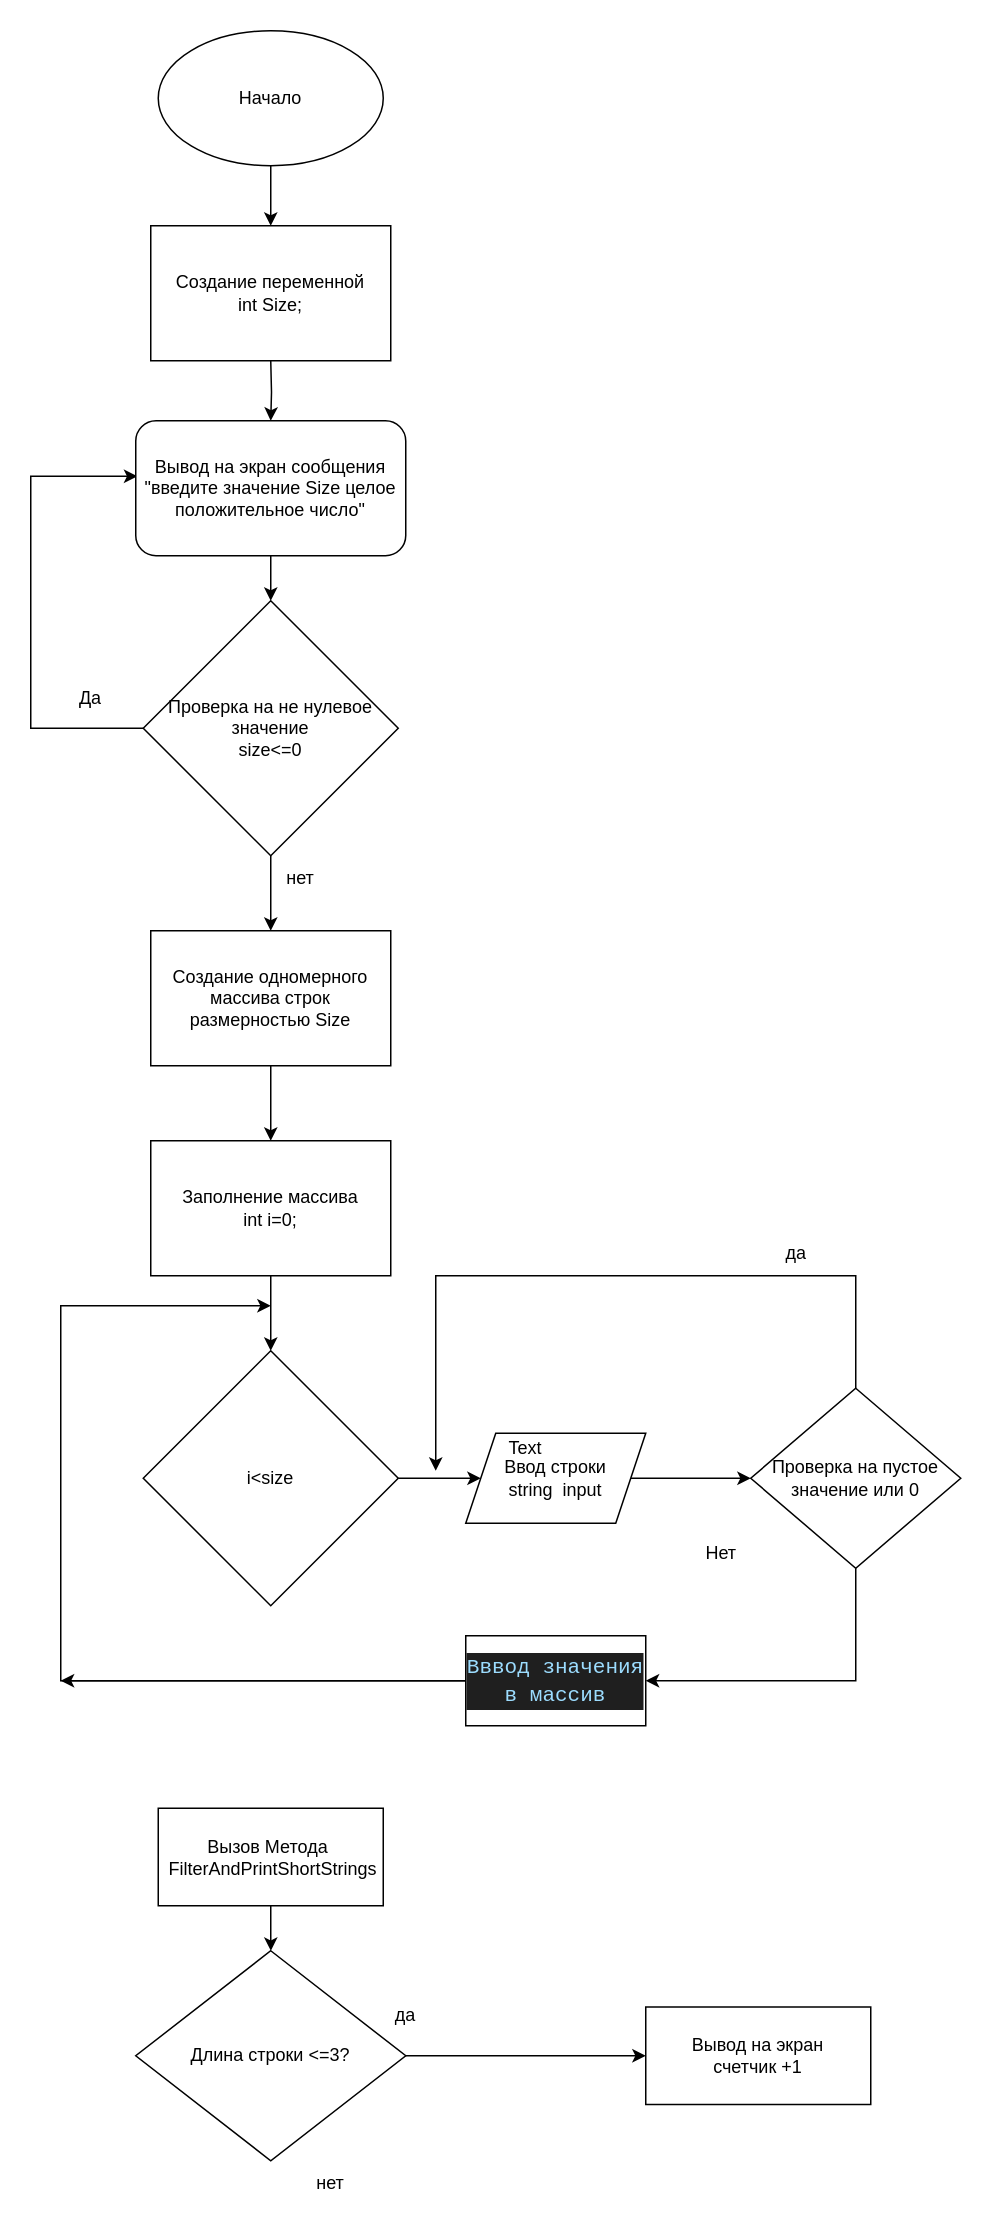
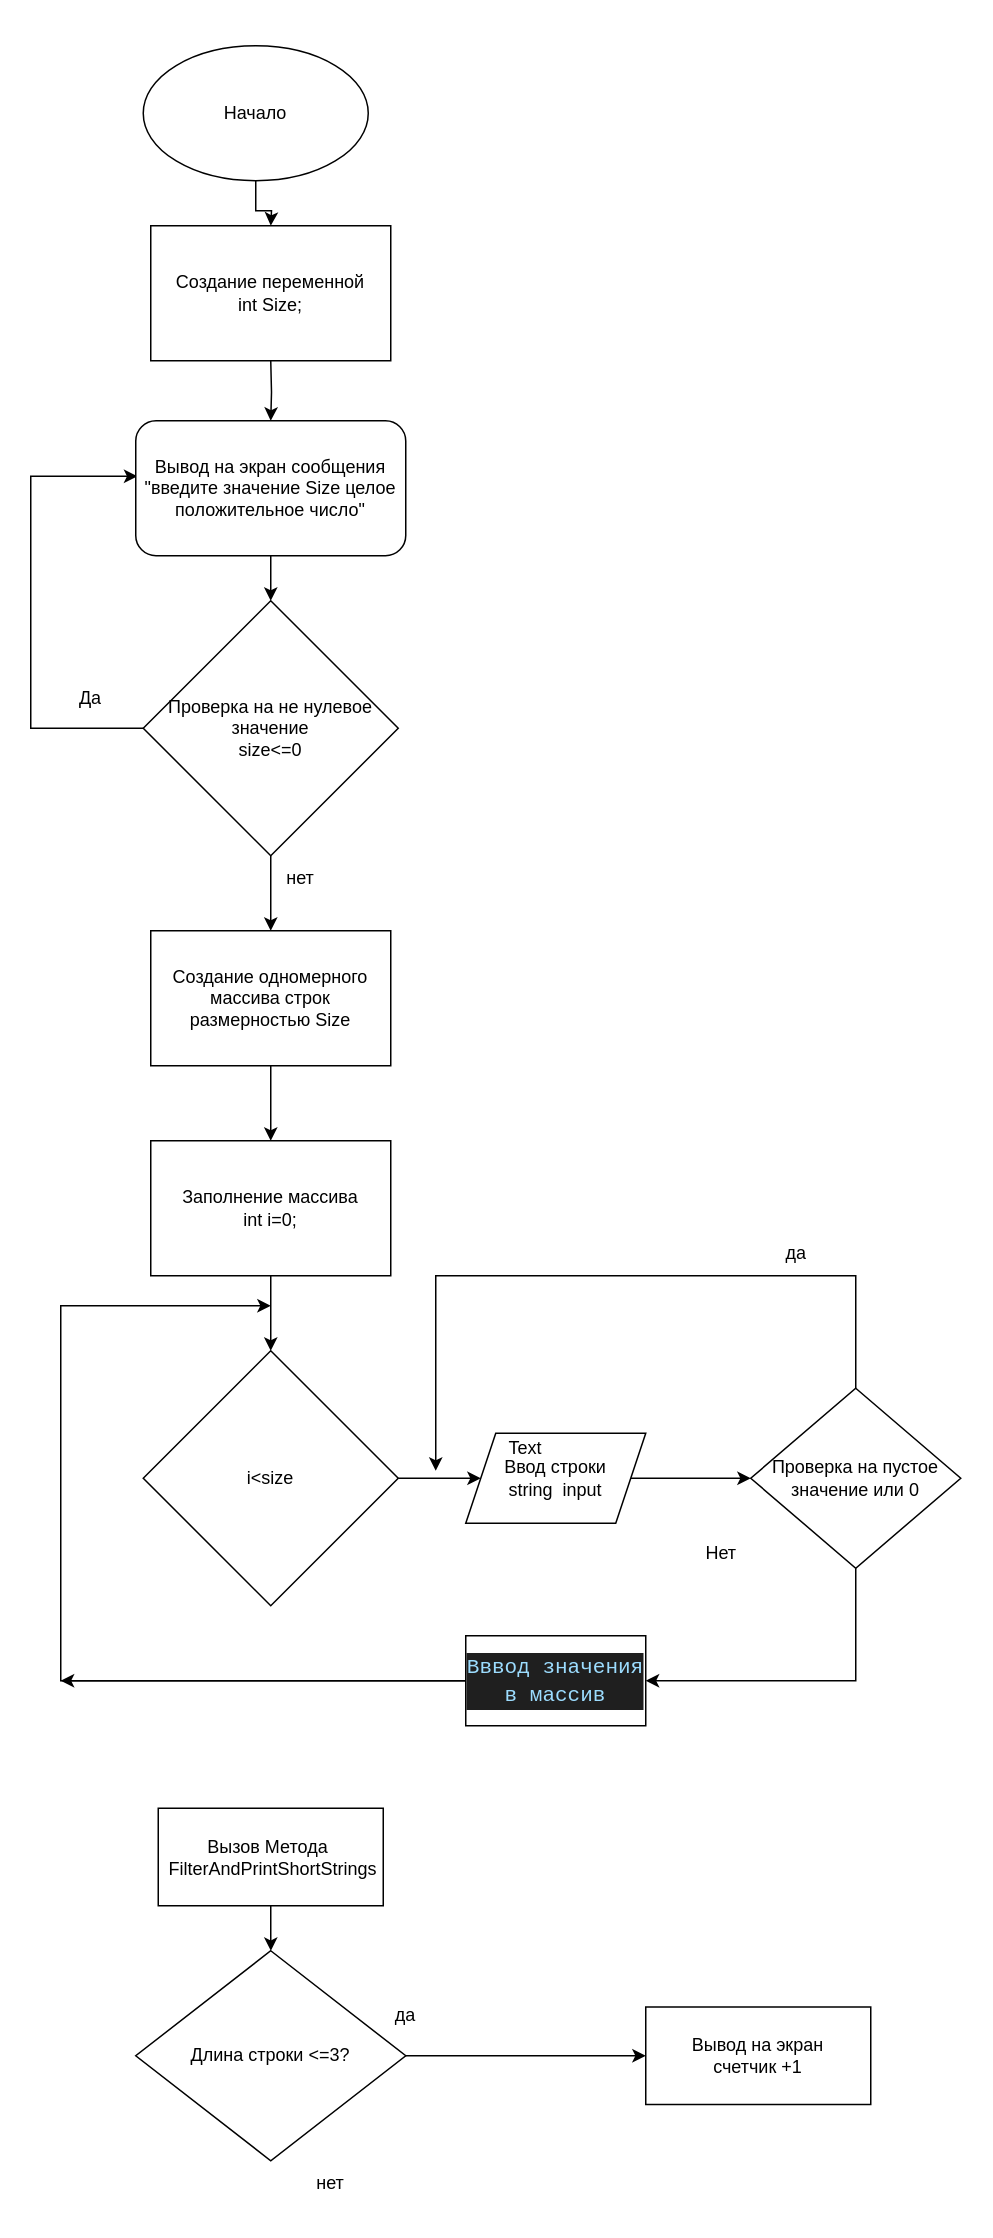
node "Начало": moved (271, 98) -> (256, 113)
